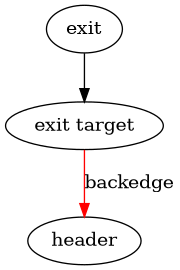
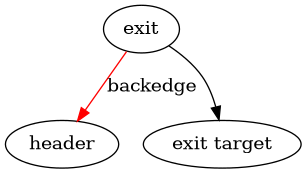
edge "exit target" -> "header": now "exit" -> "header"
